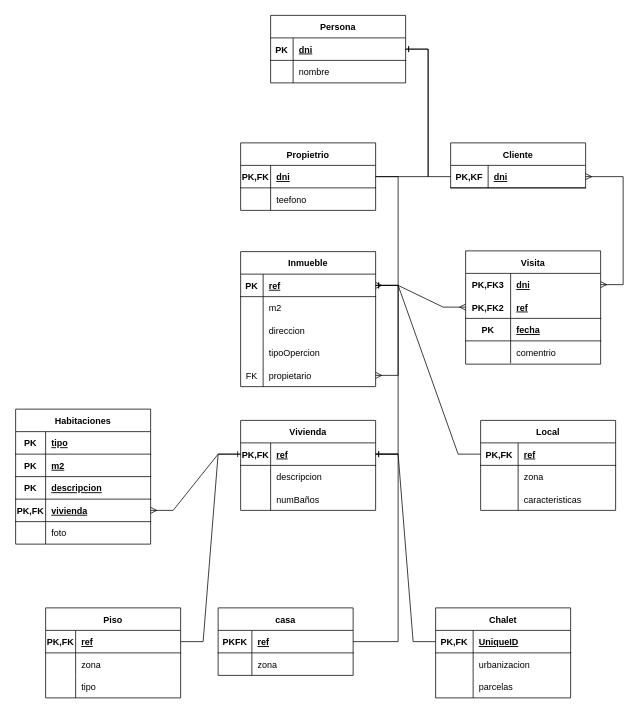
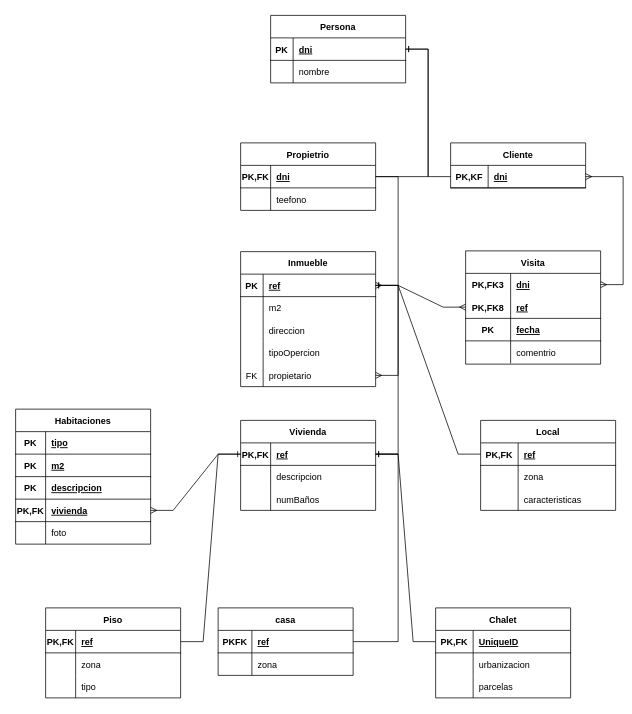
node "PK,FK2": label "PK,FK2" -> "PK,FK8"
